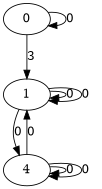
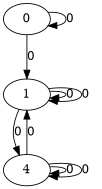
edge "0" -> "1": label "3" -> "0"
